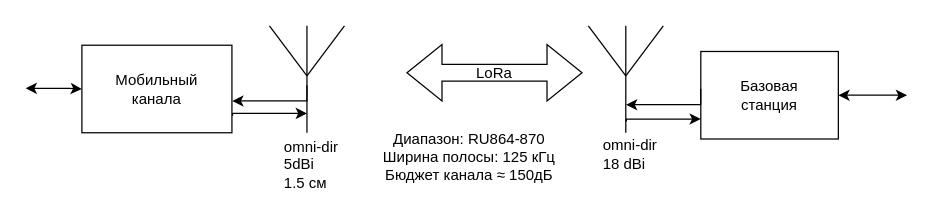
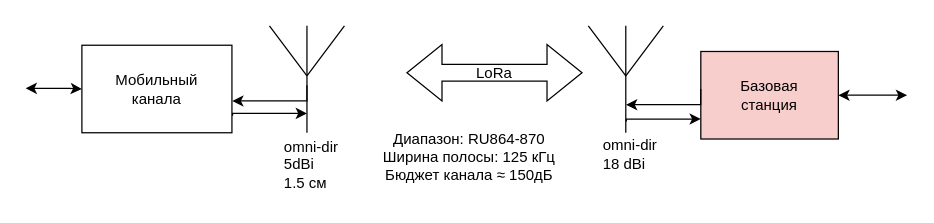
node "Базовая станция": fillcolor #ffffff -> #f8cecc
